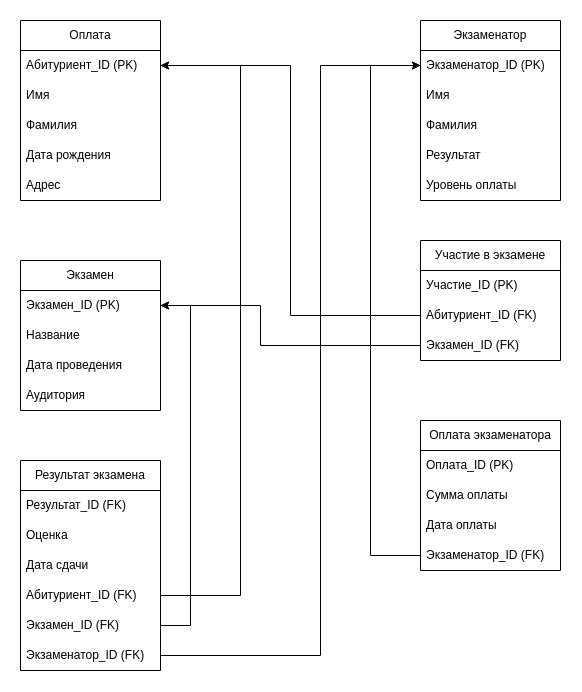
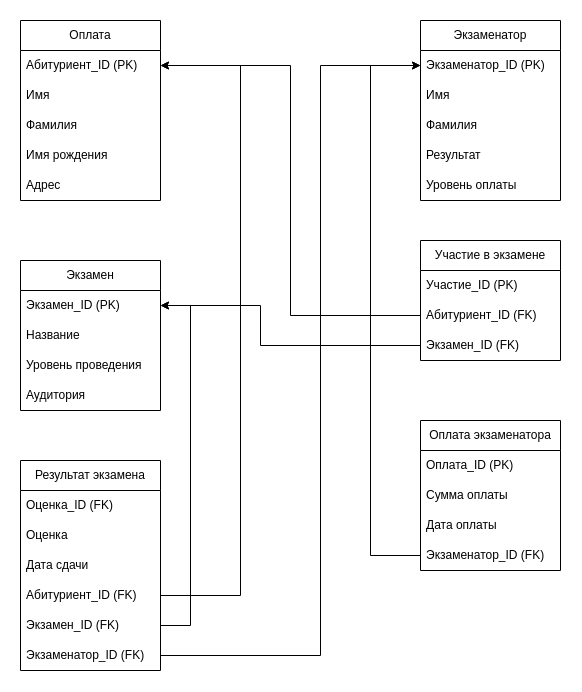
node "Дата рождения": label "Дата рождения" -> "Имя рождения"
node "Дата проведения": label "Дата проведения" -> "Уровень проведения"
node "Результат_ID (FK)": label "Результат_ID (FK)" -> "Оценка_ID (FK)"
